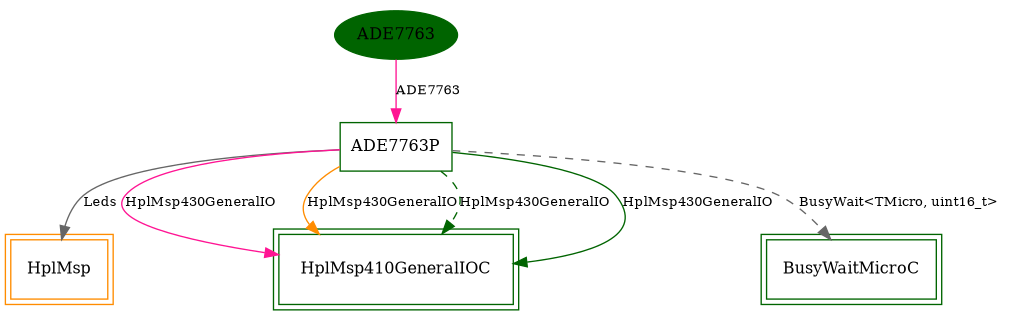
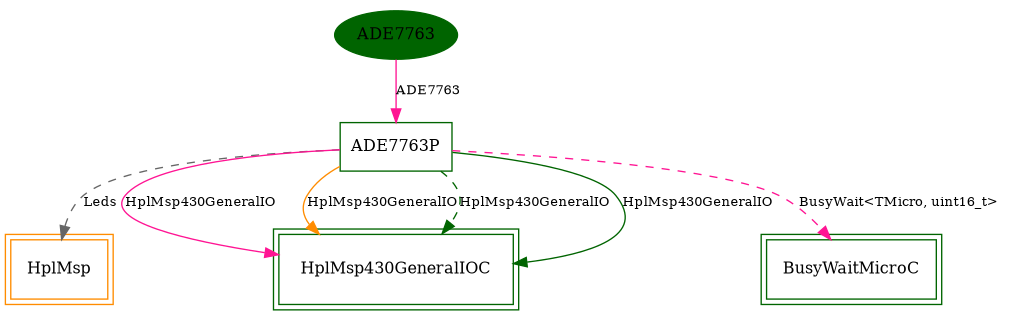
edge "ADE7763P" -> "BusyWaitMicroC": color gray40 -> deeppink
edge "ADE7763P" -> "HplMsp": style solid -> dashed
node "HplMsp410GeneralIOC": label "HplMsp410GeneralIOC" -> "HplMsp430GeneralIOC"
